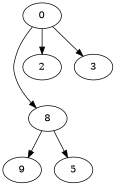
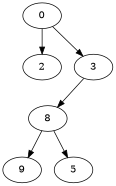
edge "0" -> "8": now "3" -> "8"
